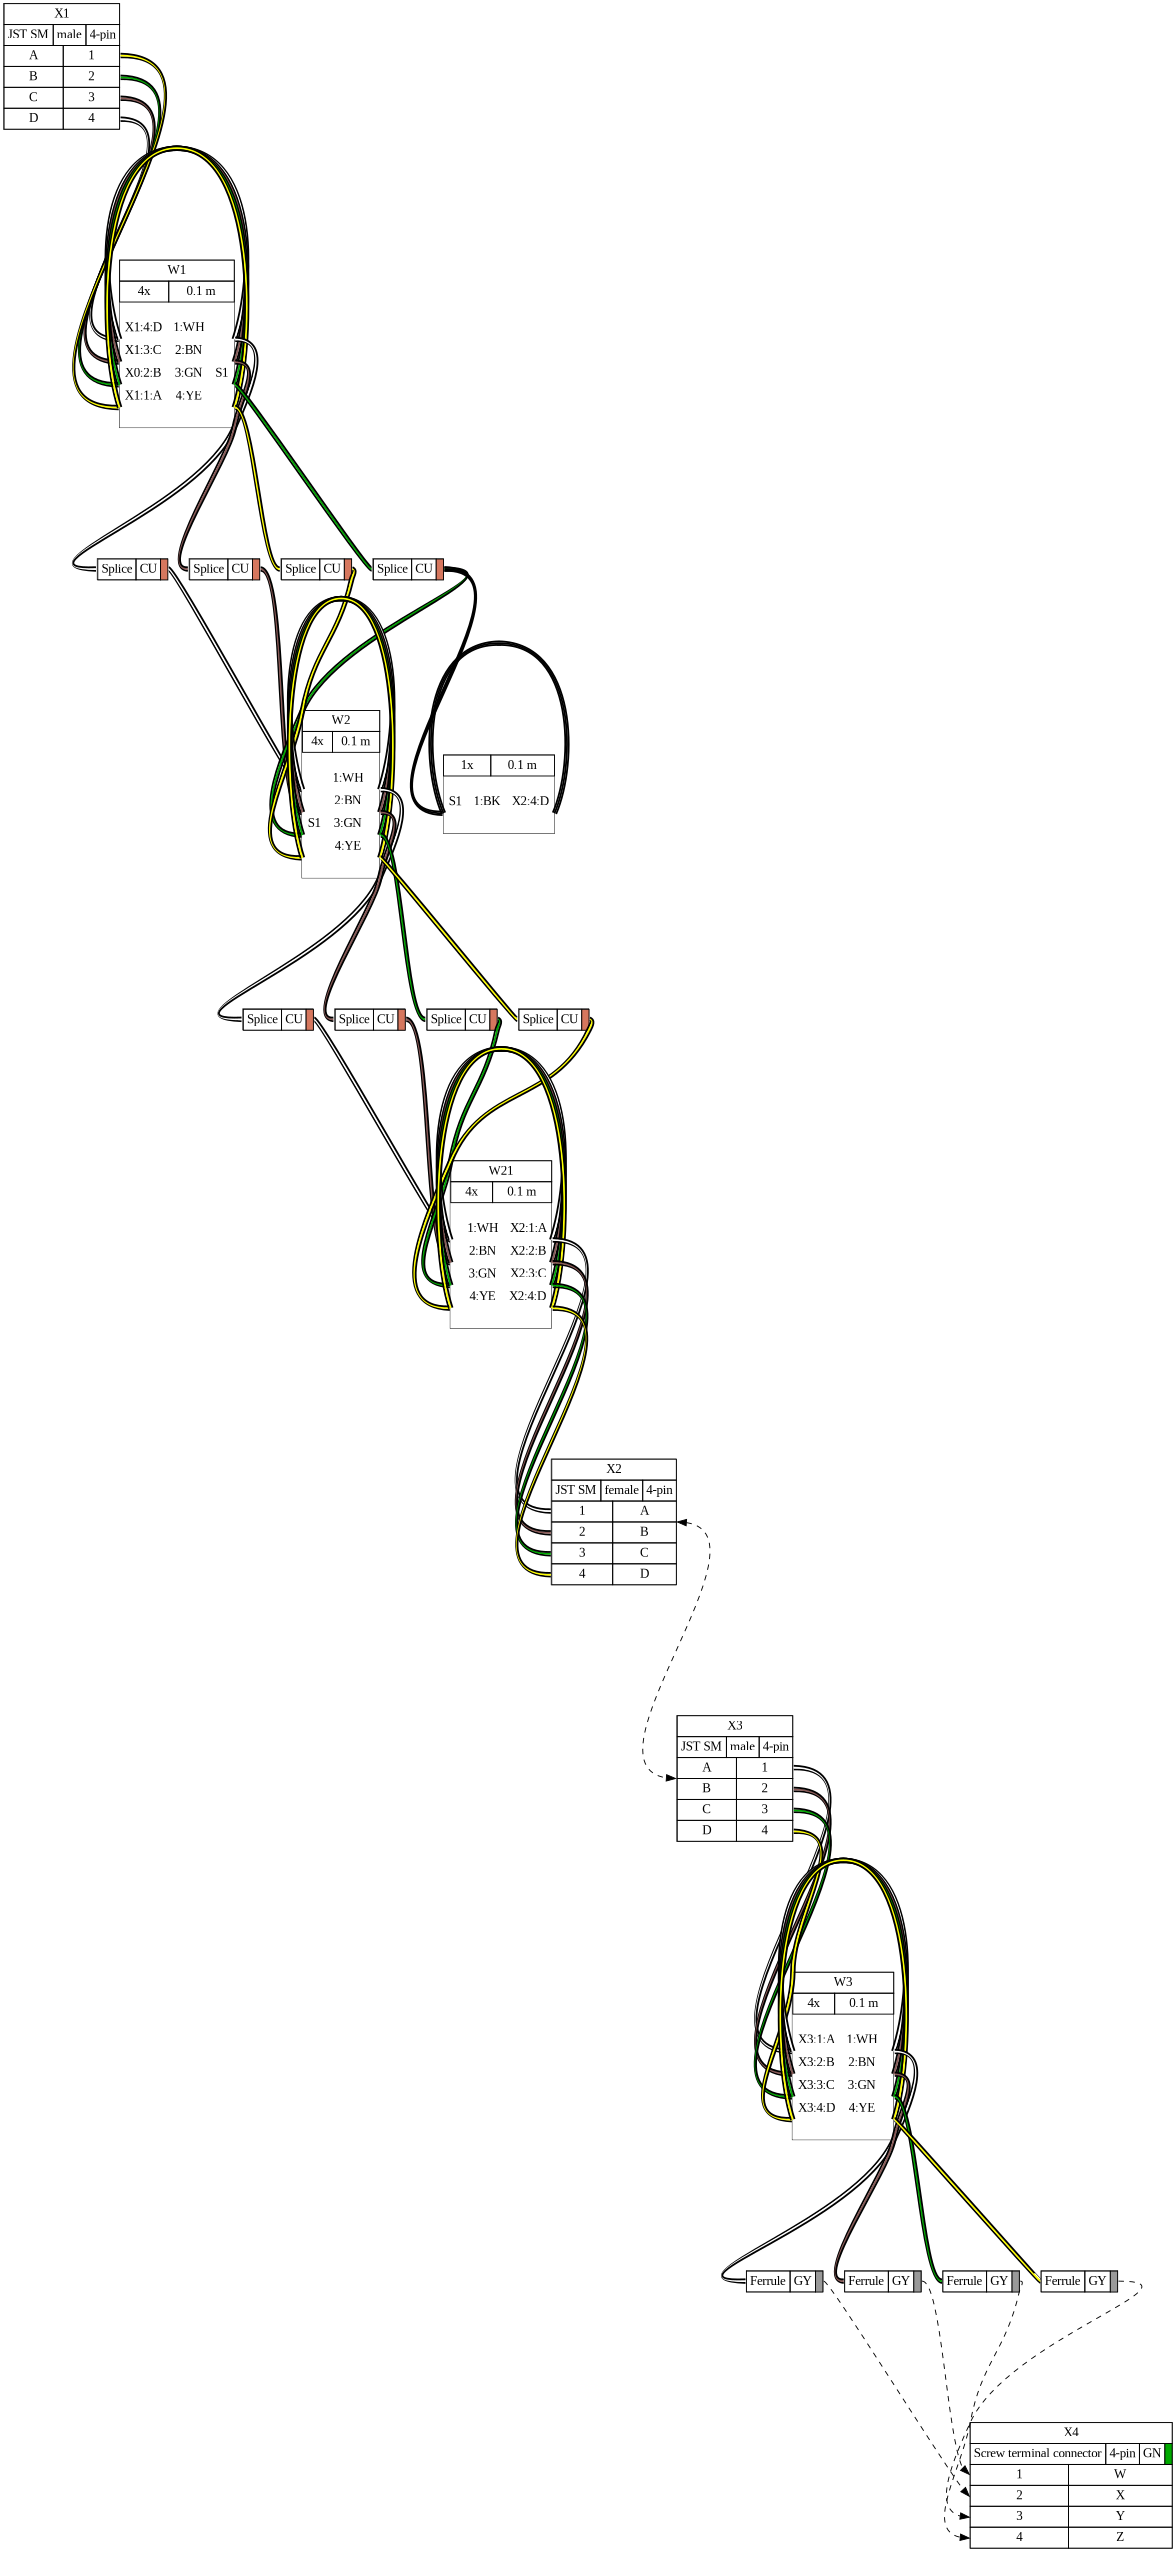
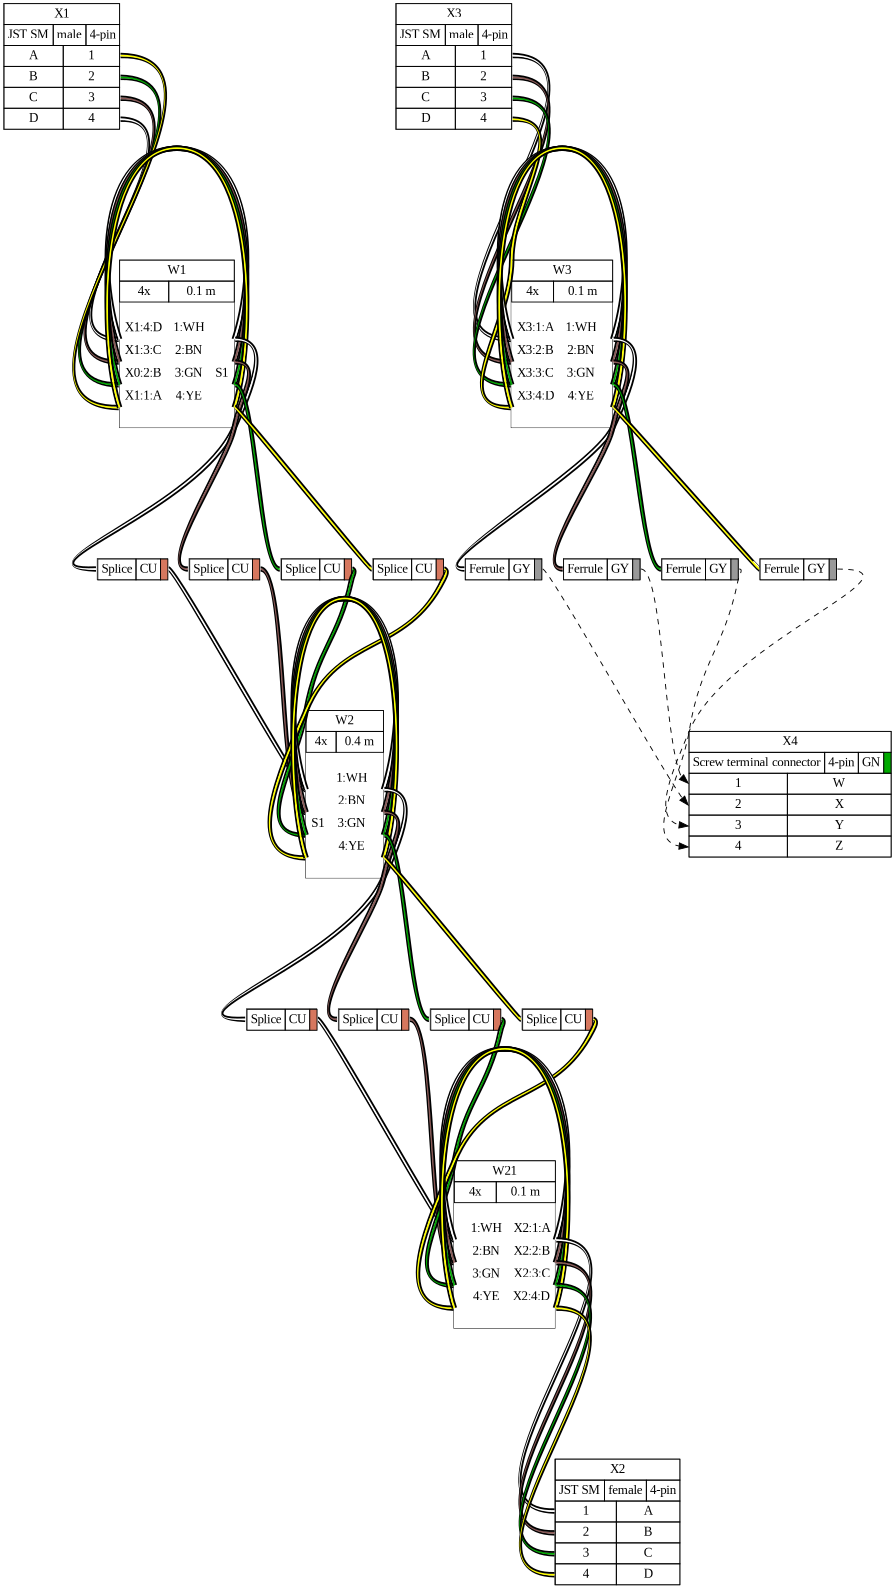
node "W2": text "0.1 m" -> "0.4 m"
node "1x": removed
edge "X2" -- "X3": removed
